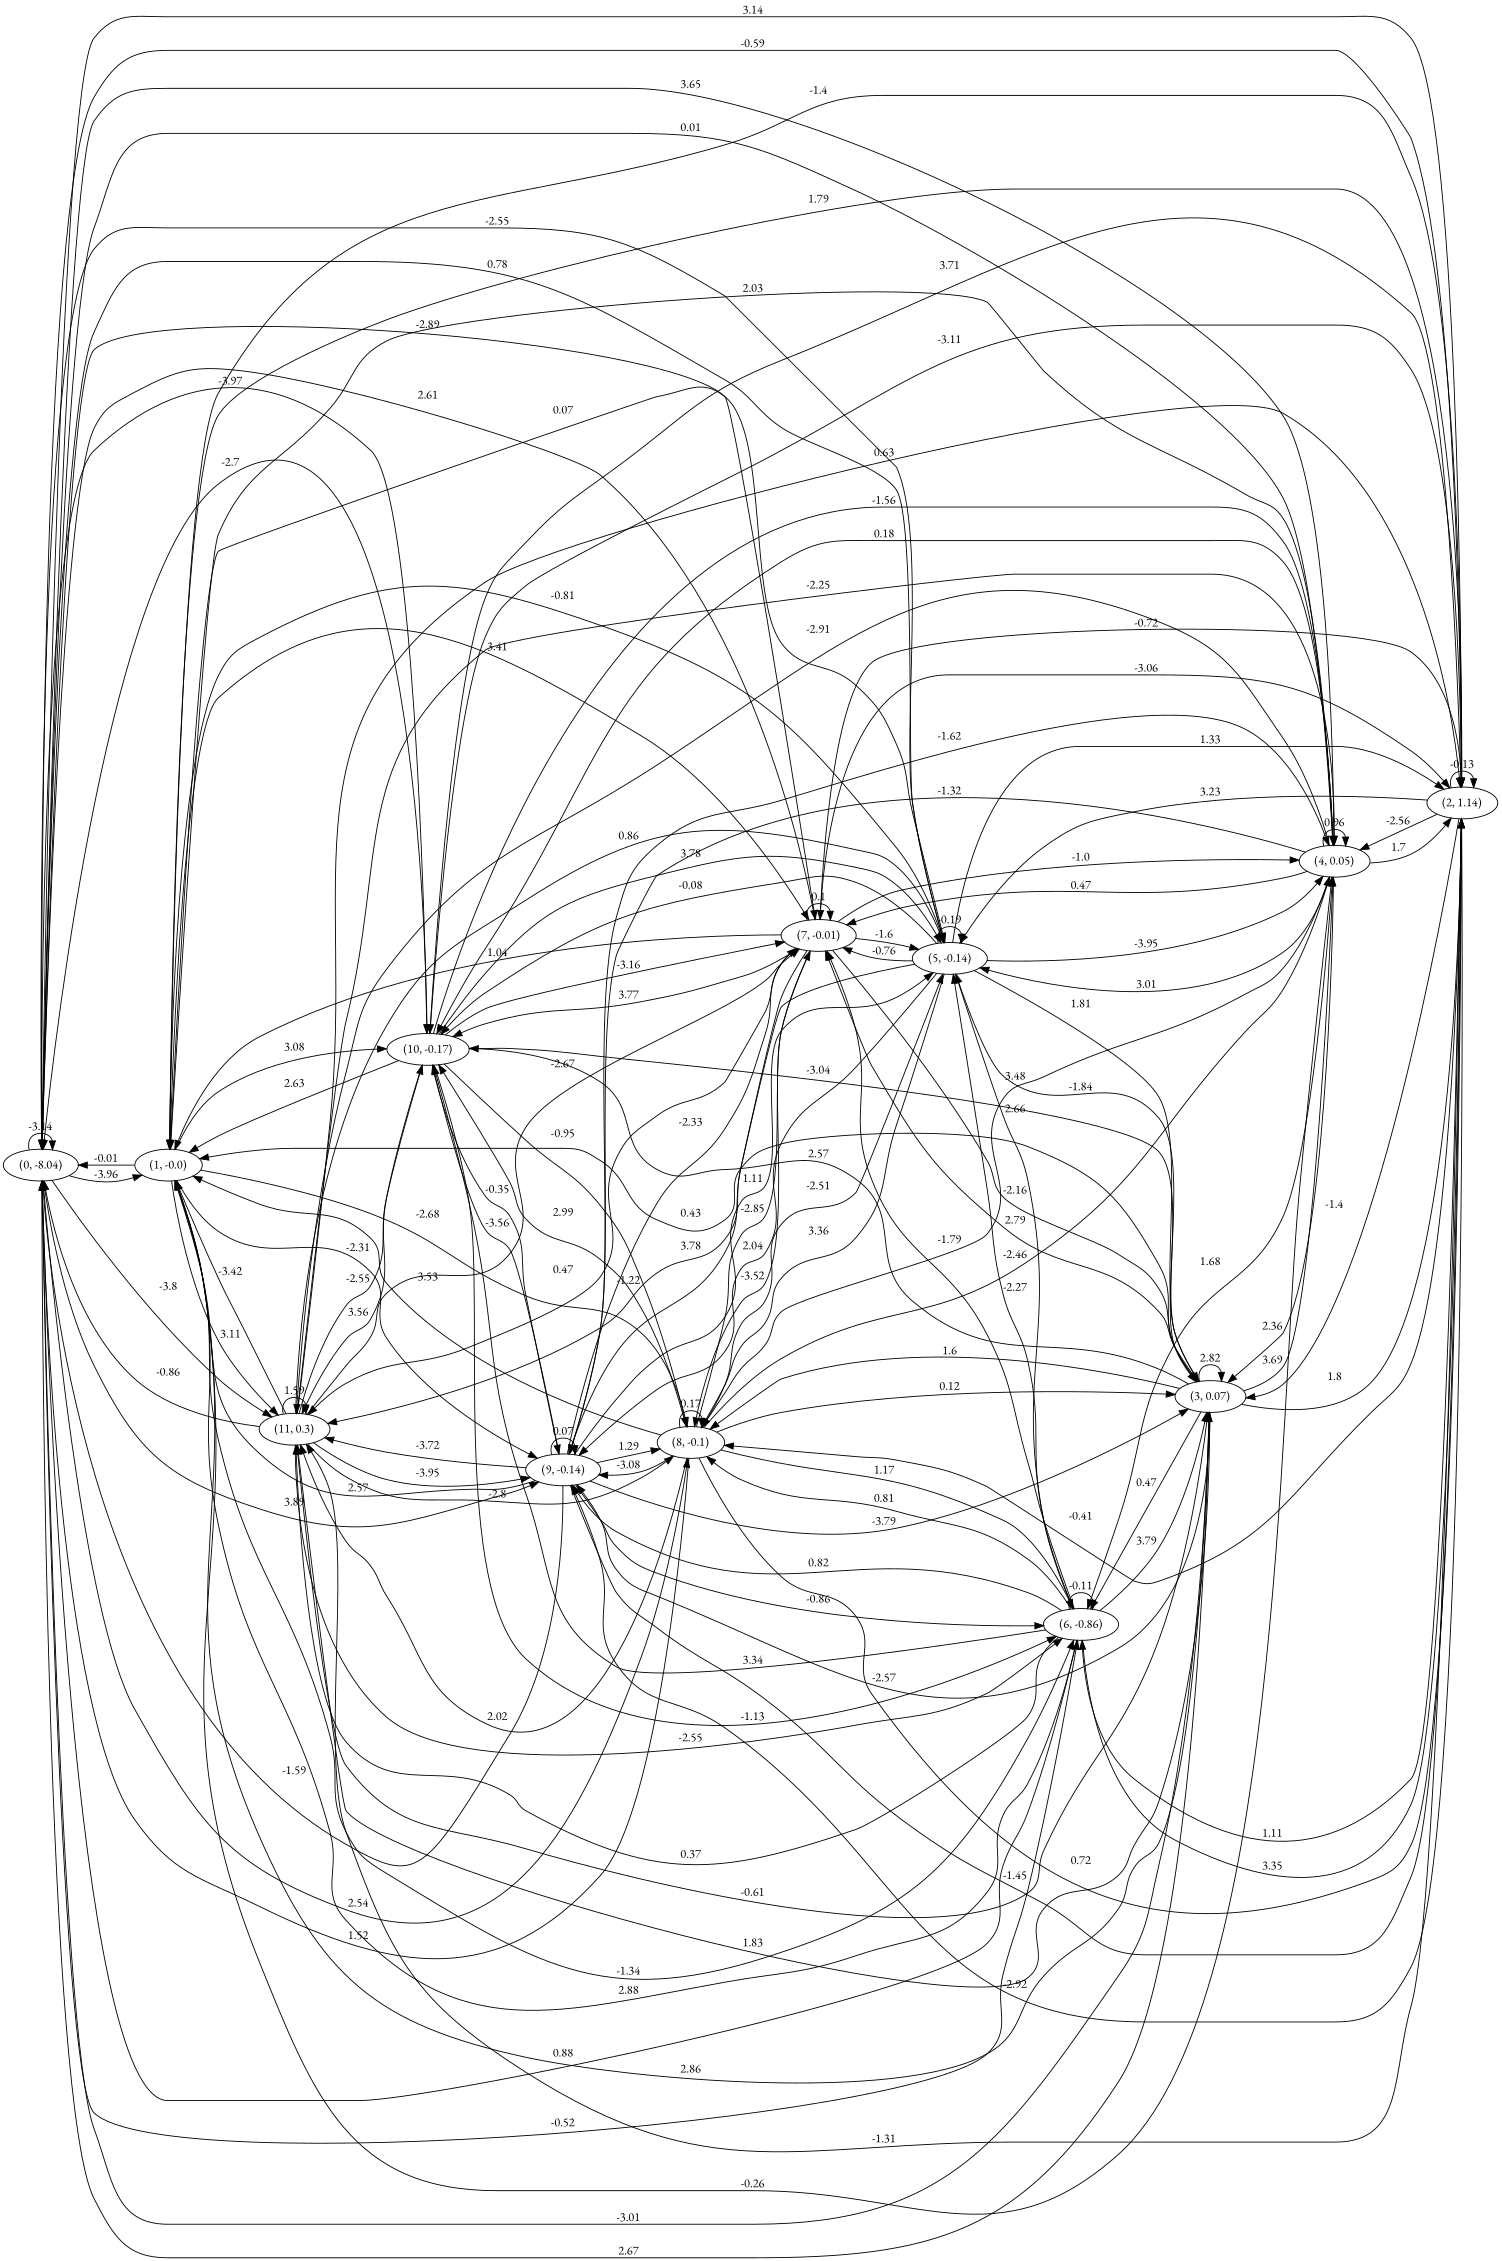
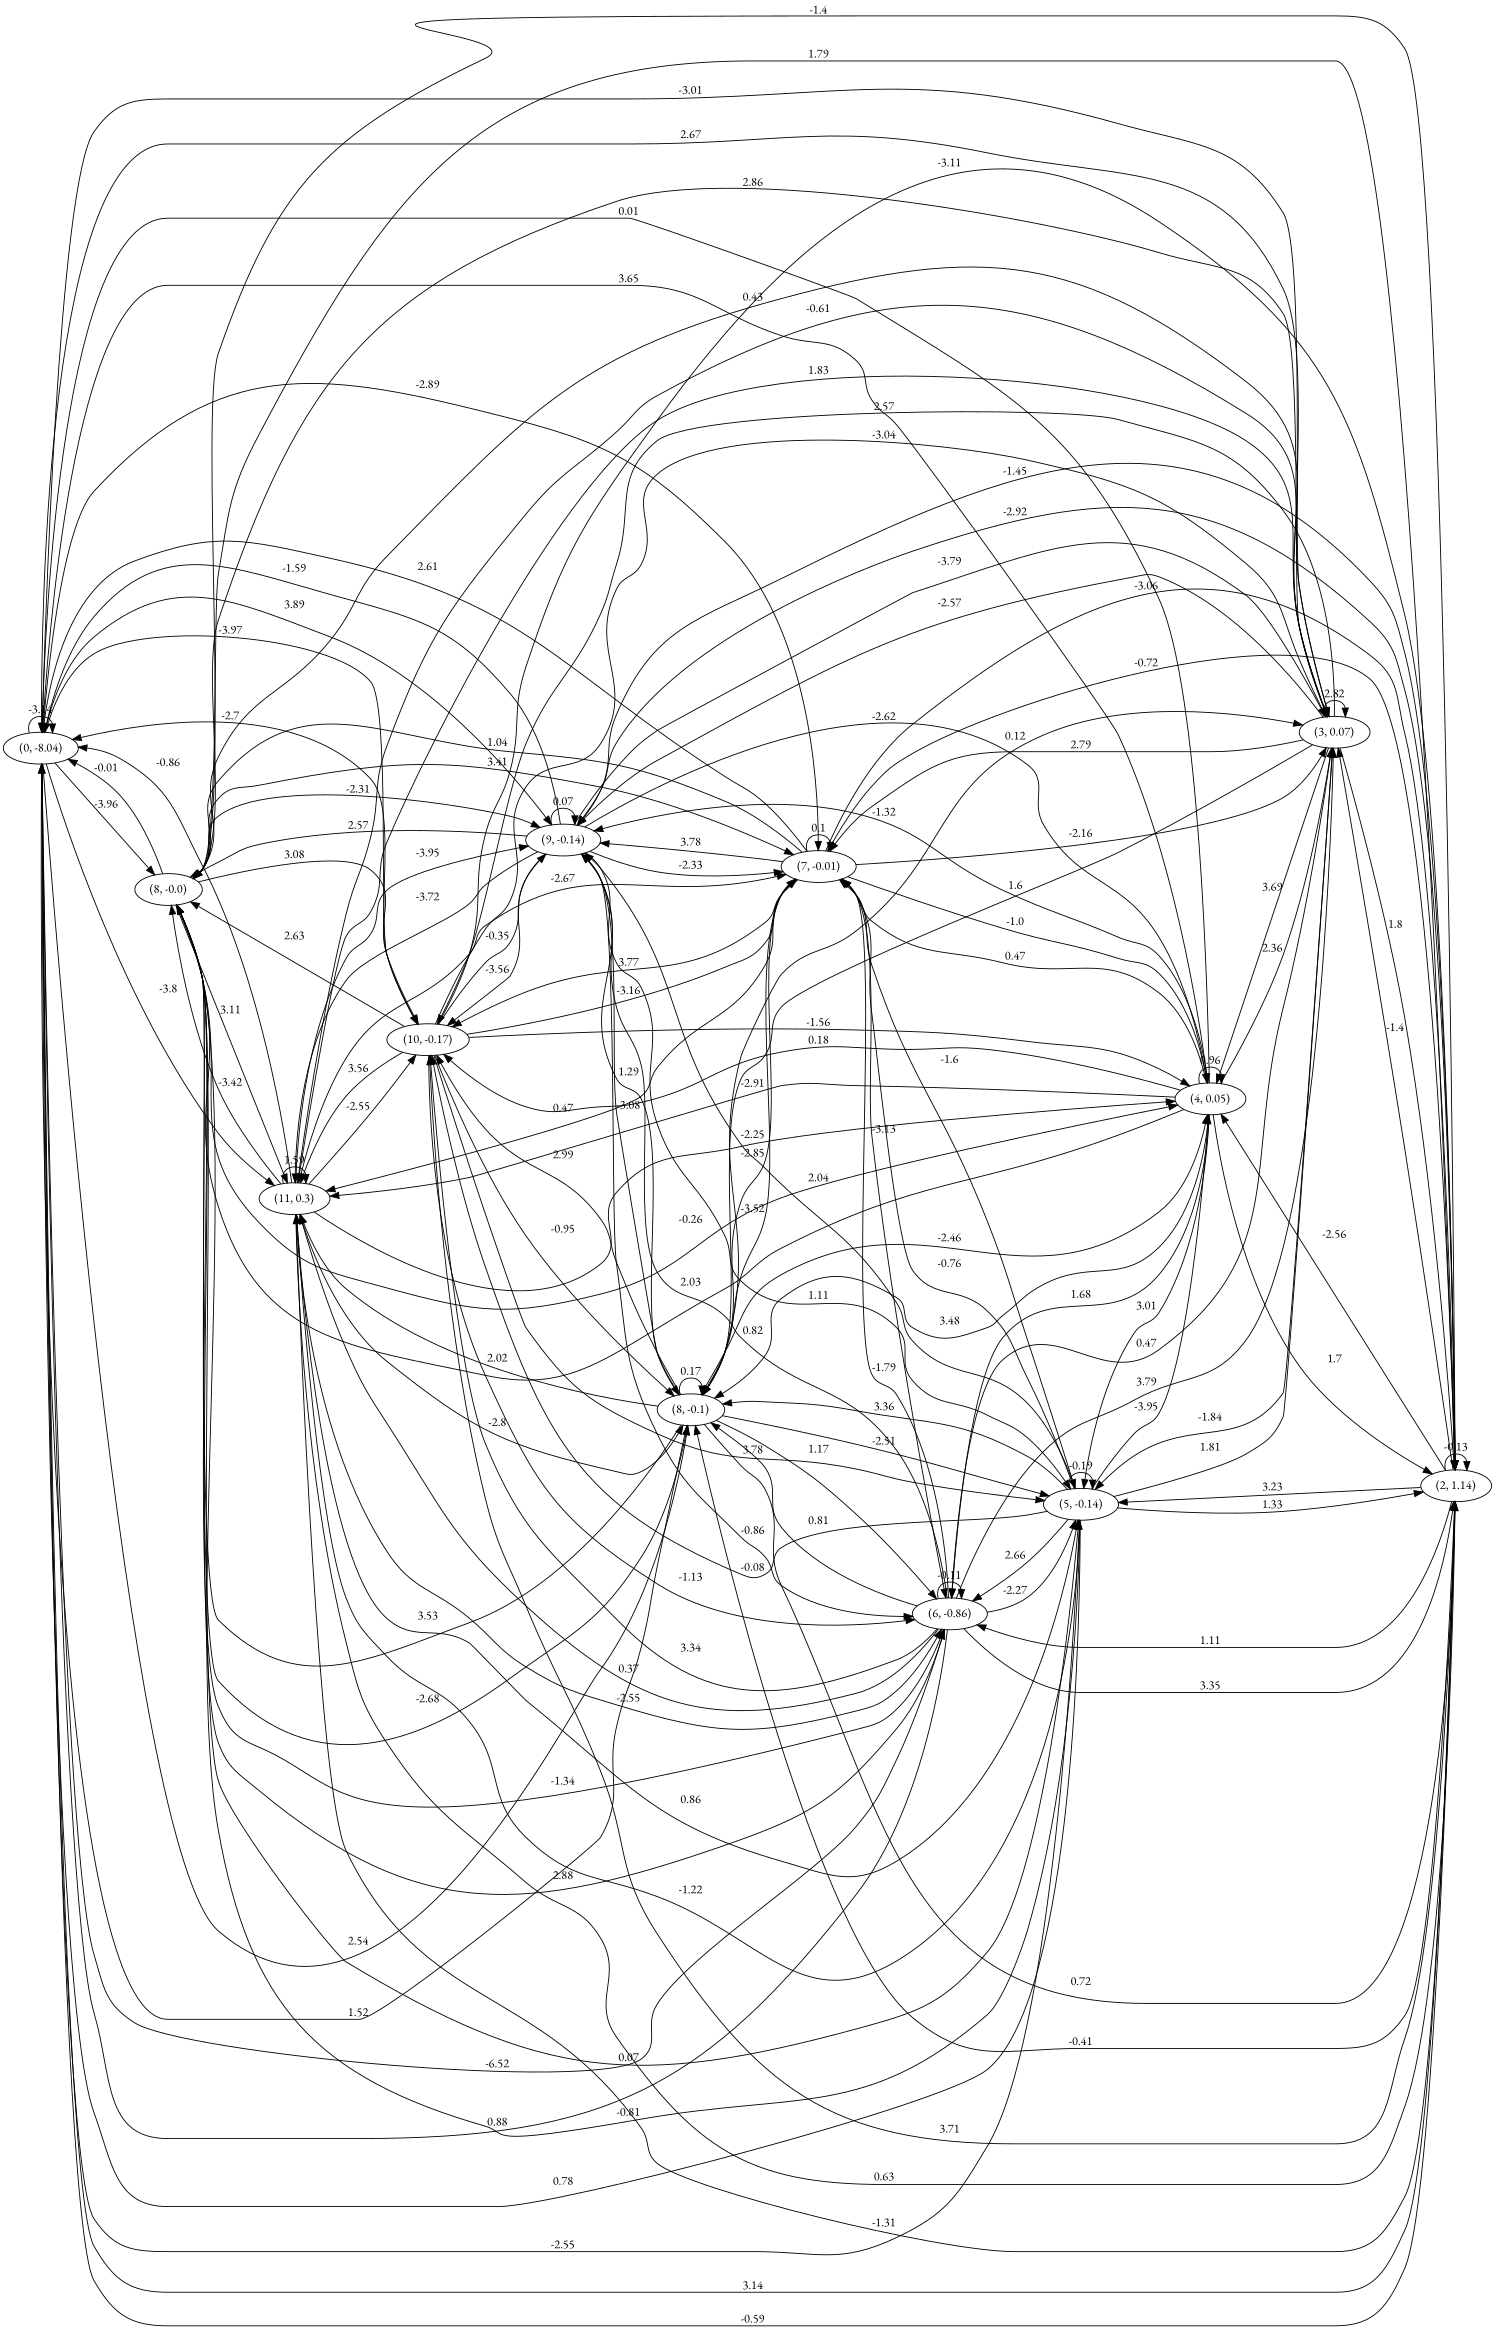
edge "(9, -0.14)" -> "(4, 0.05)": label "-1.62" -> "-2.62"
node "(1, -0.0)": label "(1, -0.0)" -> "(8, -0.0)"
edge "(7, -0.01)" -> "(6, -0.86)": added, label "-3.13"
edge "(0, -8.04)" -> "(6, -0.86)": label "-0.52" -> "-6.52"
